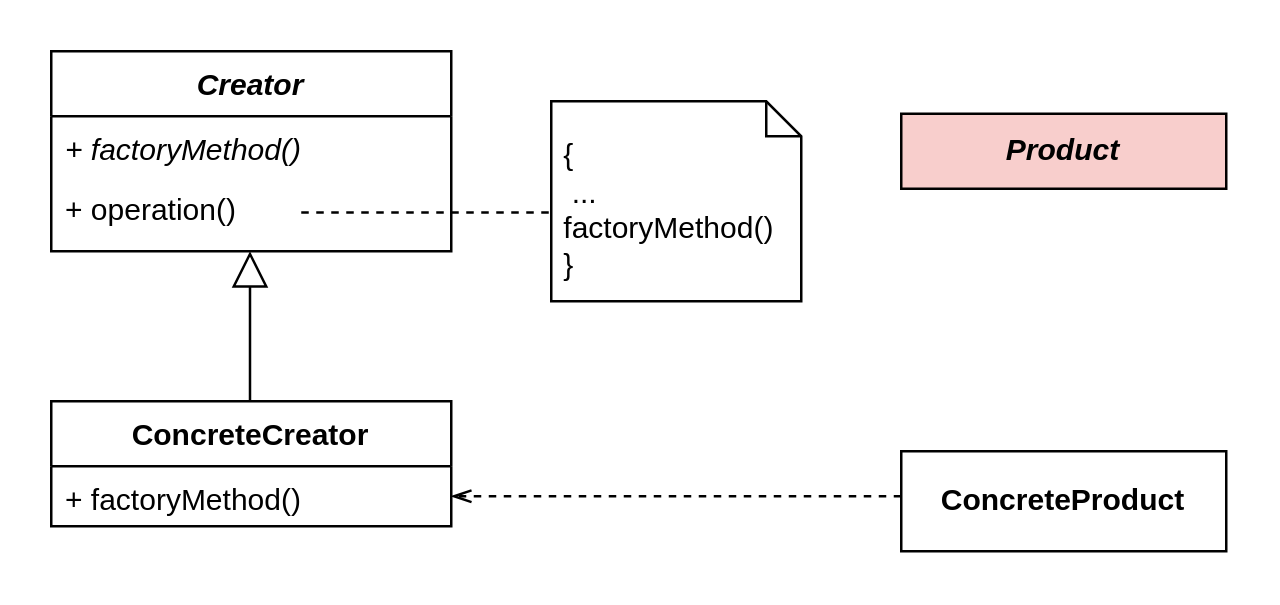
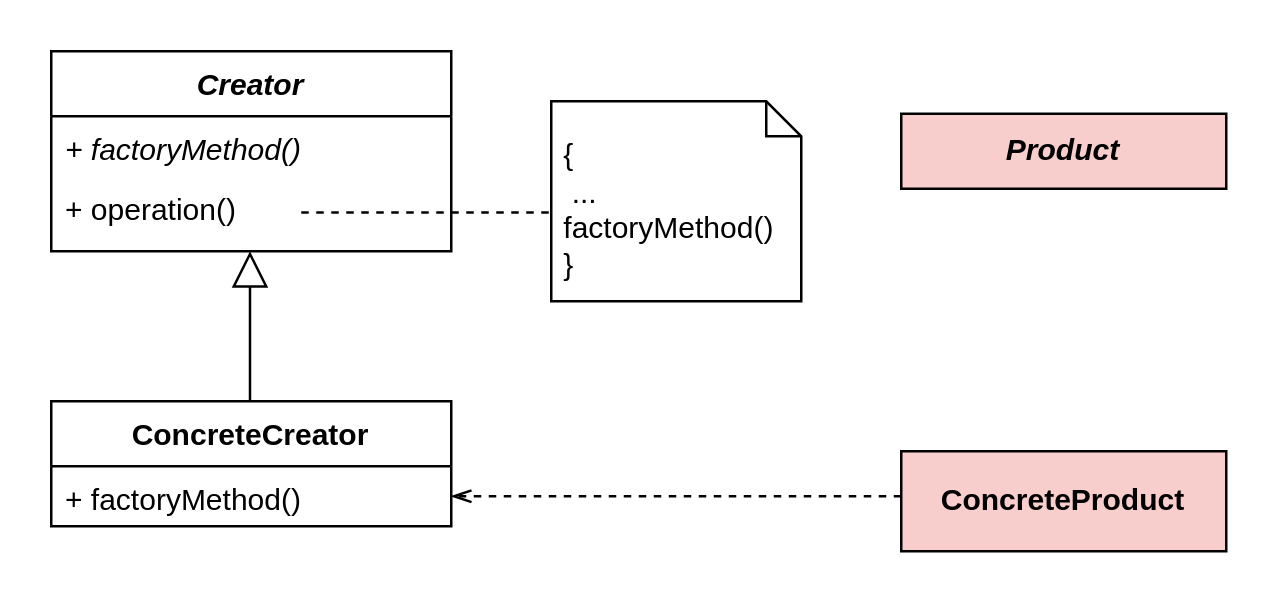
node "ConcreteProduct": fillcolor #ffffff -> #f8cecc
